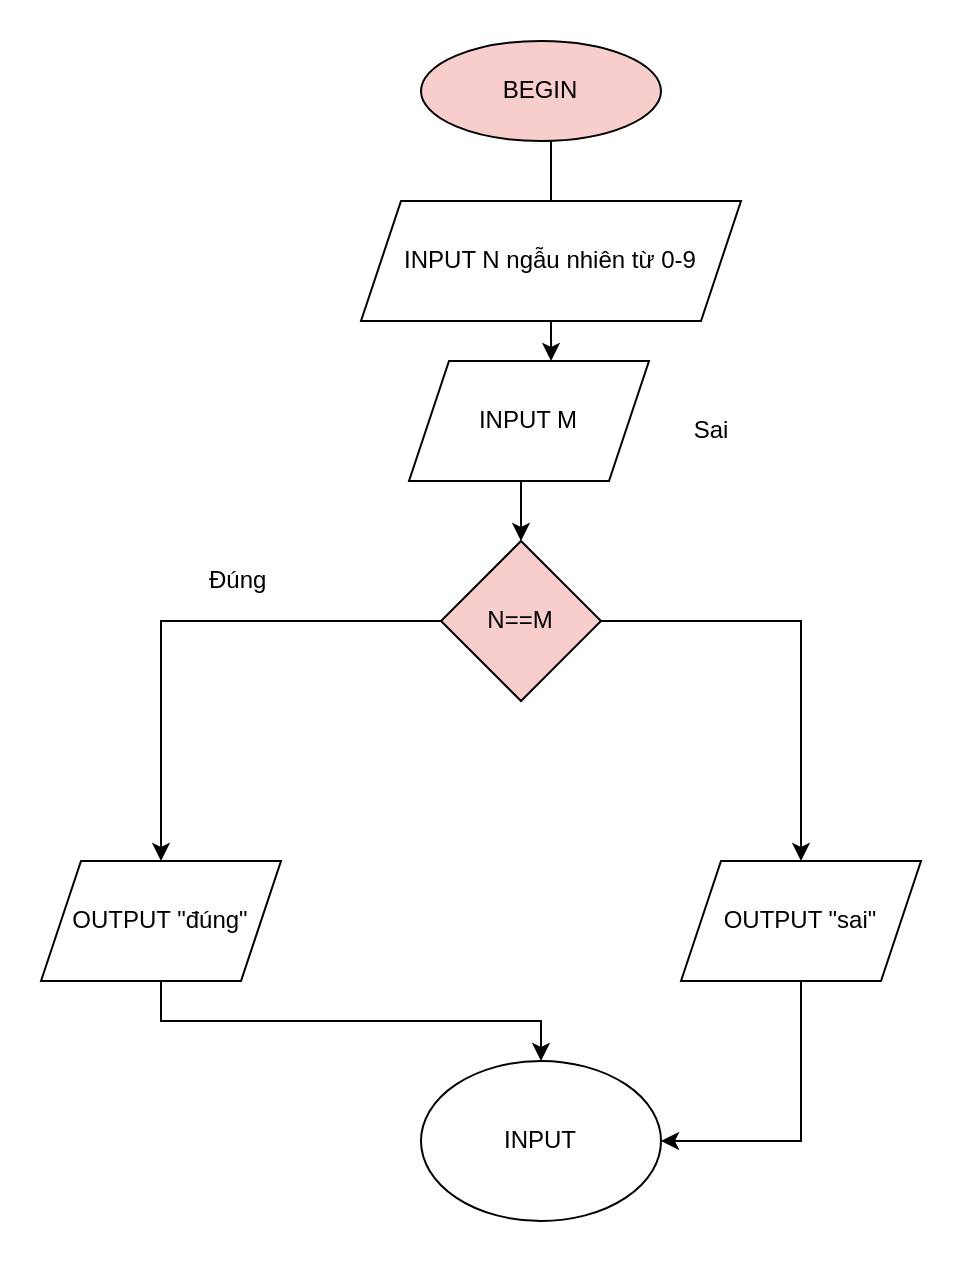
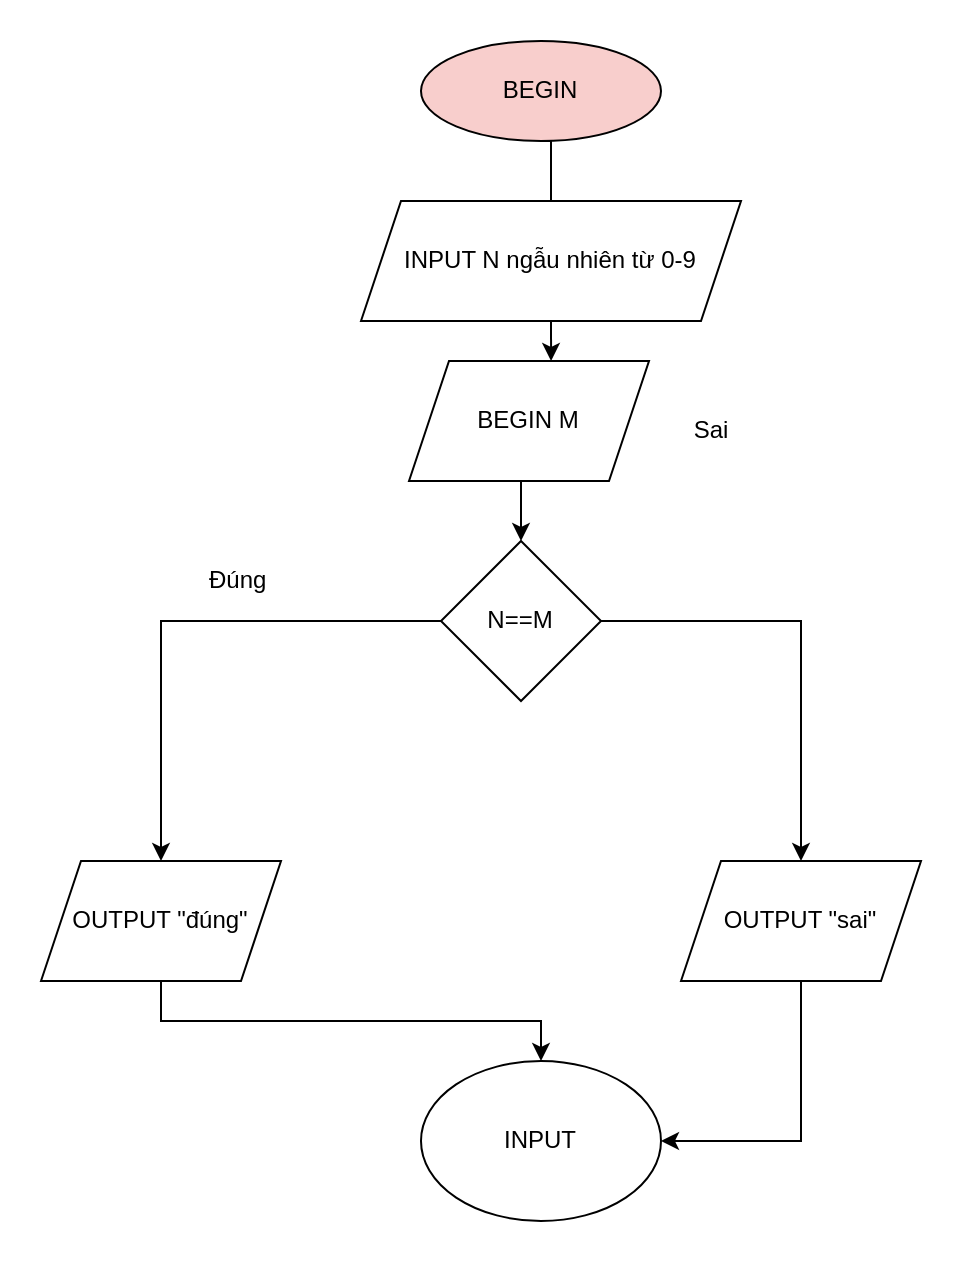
node "INPUT M": label "INPUT M" -> "BEGIN M"
node "N==M": fillcolor #f8cecc -> #ffffff
